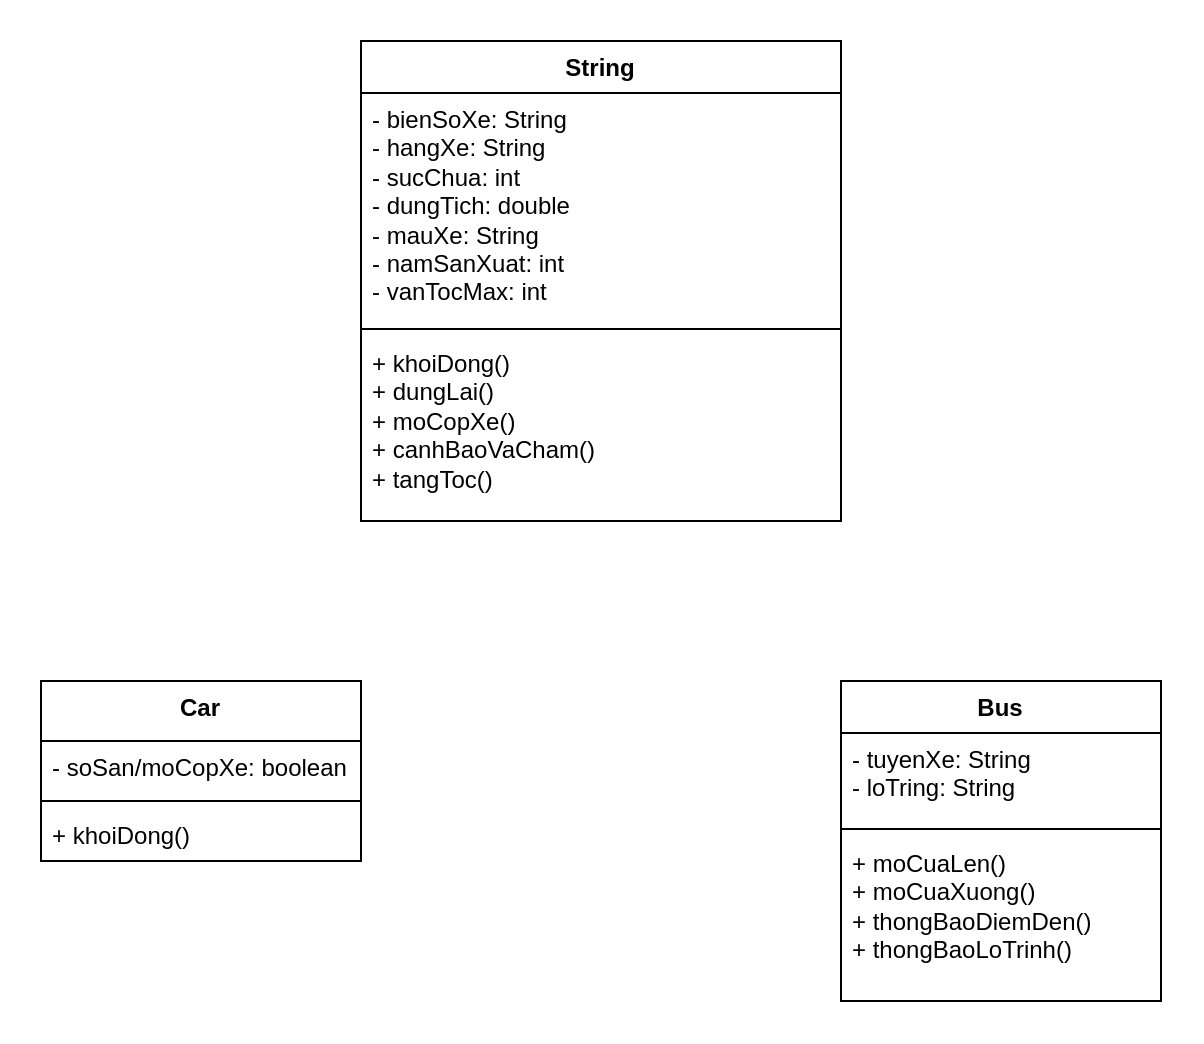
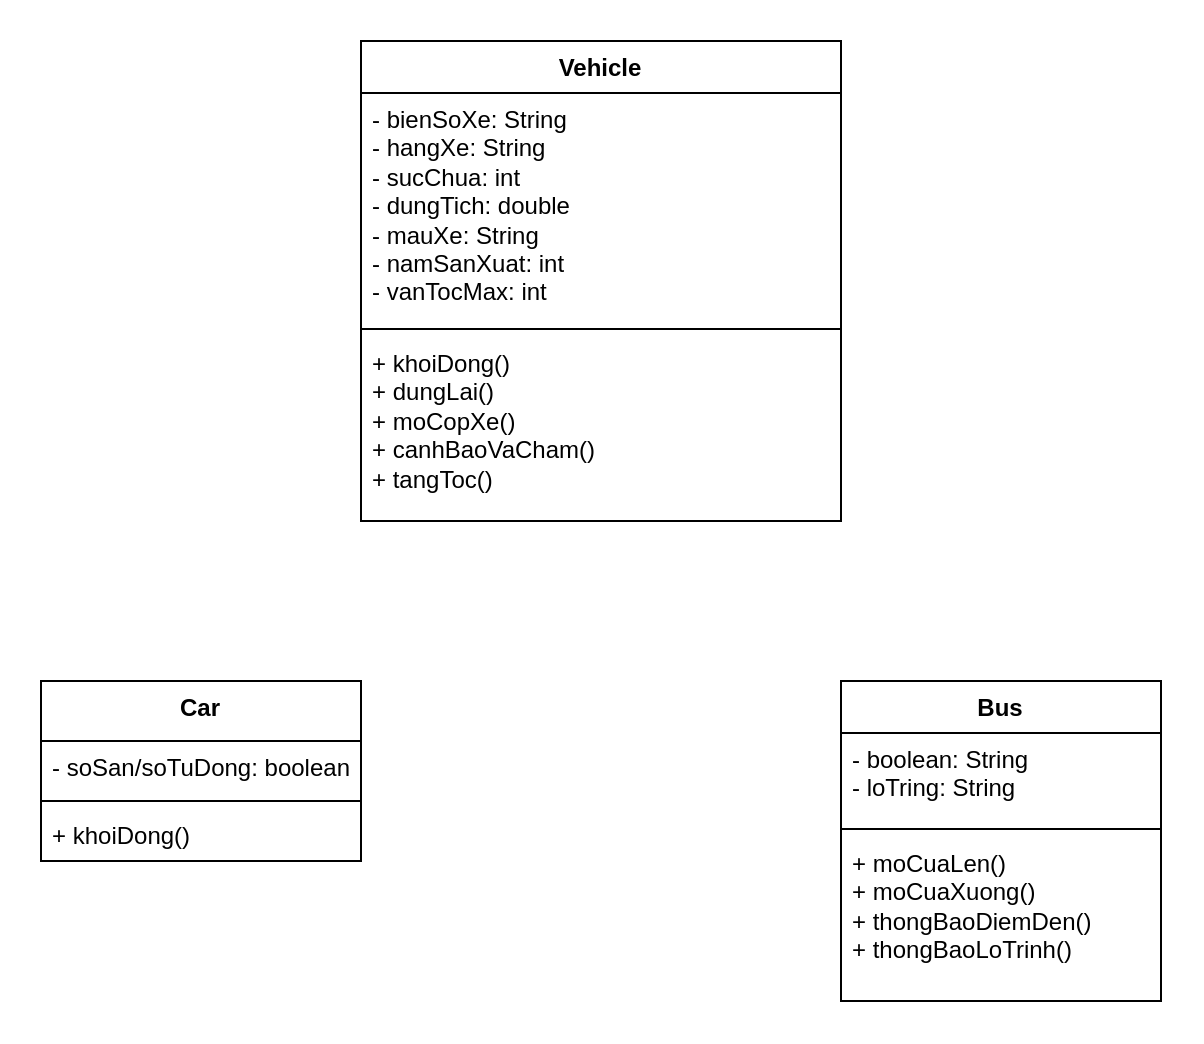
node "String": label "String" -> "Vehicle"
node "- soSan/moCopXe: boolean": label "- soSan/moCopXe: boolean" -> "- soSan/soTuDong: boolean"
node "- tuyenXe: String - loTring: String": label "- tuyenXe: String - loTring: String" -> "- boolean: String - loTring: String"
